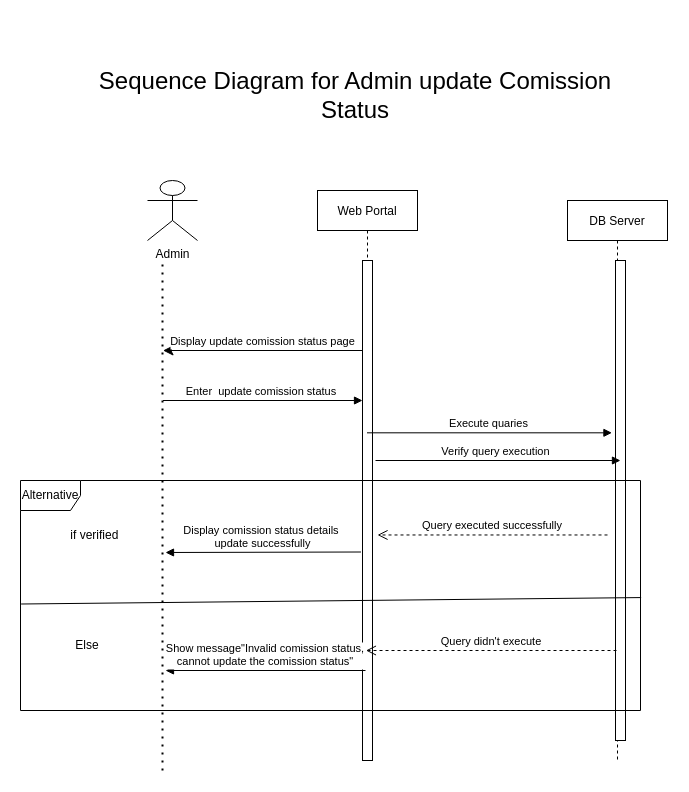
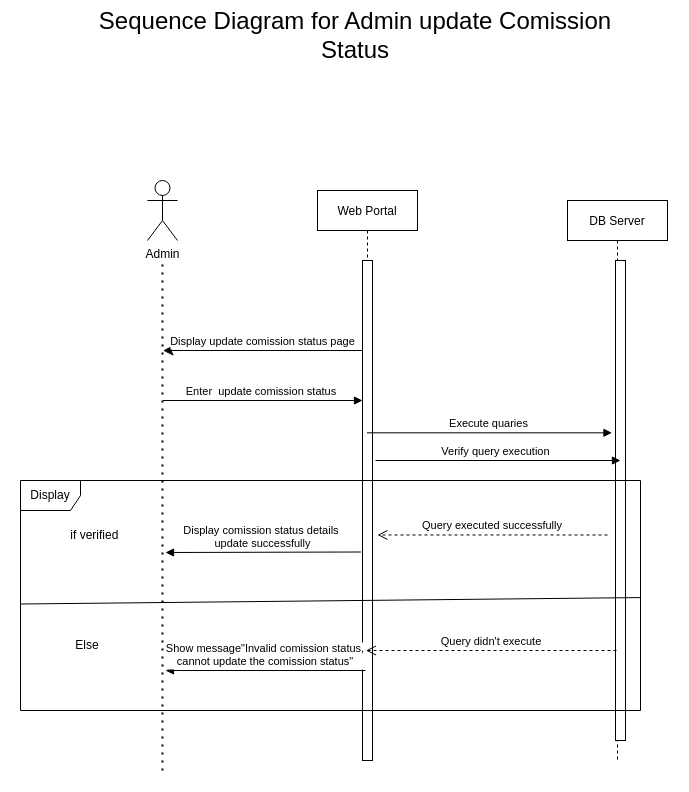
node "Sequence Diagram for Admin update Comission Status": moved (356, 96) -> (356, 36)
node "Admin": size 50x60 -> 30x60
node "Alternative": label "Alternative" -> "Display"
